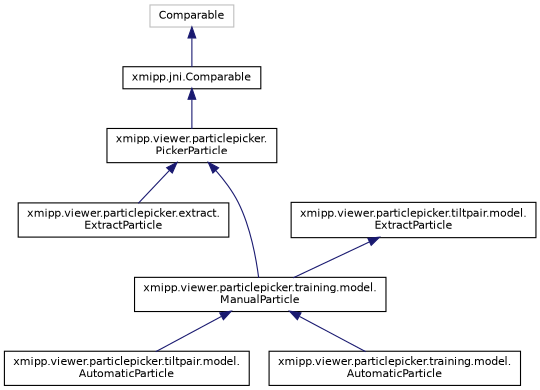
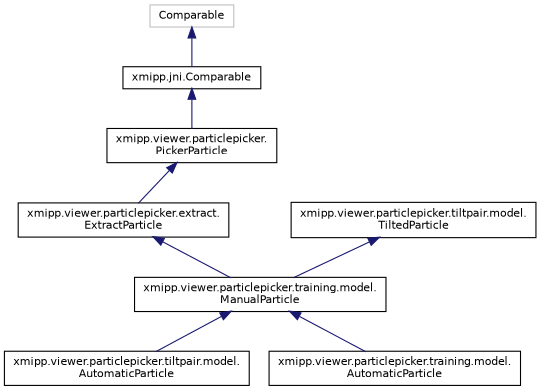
node "xmipp.viewer.particlepicker.tiltpair.model. ExtractParticle": label "xmipp.viewer.particlepicker.tiltpair.model. ExtractParticle" -> "xmipp.viewer.particlepicker.tiltpair.model. TiltedParticle"
edge "xmipp.viewer.particlepicker.training.model. ManualParticle" -> "xmipp.viewer.particlepicker. PickerParticle": now "xmipp.viewer.particlepicker.training.model. ManualParticle" -> "xmipp.viewer.particlepicker.extract. ExtractParticle"
